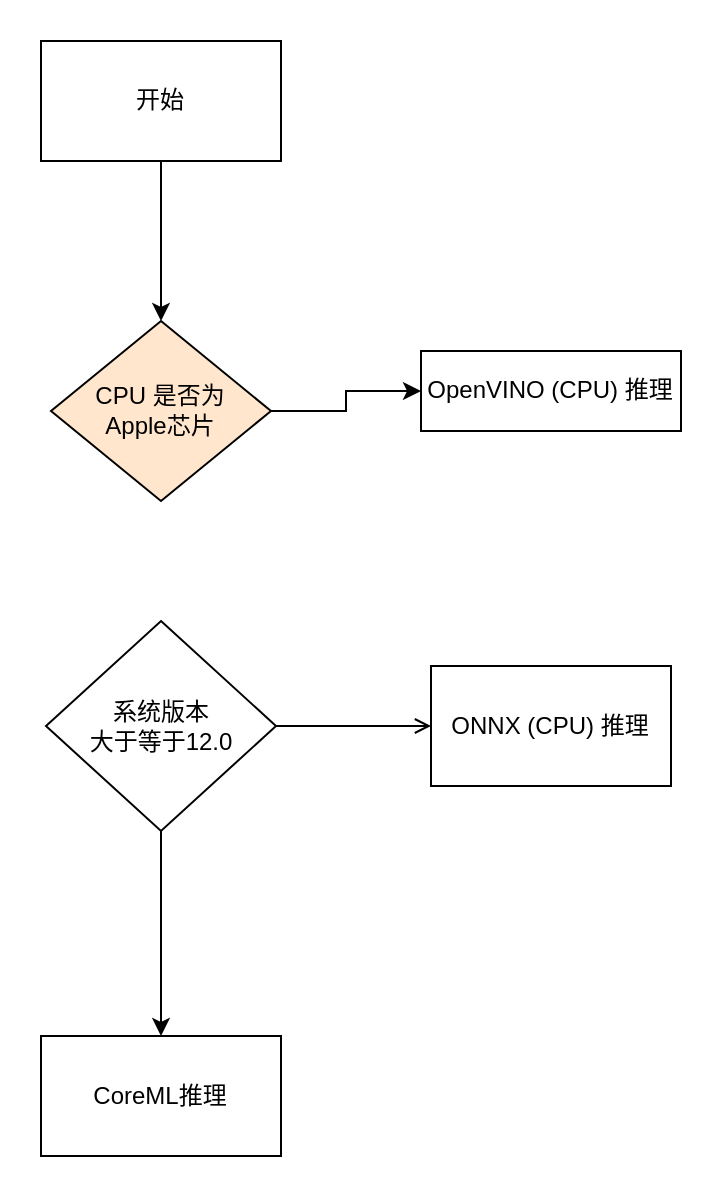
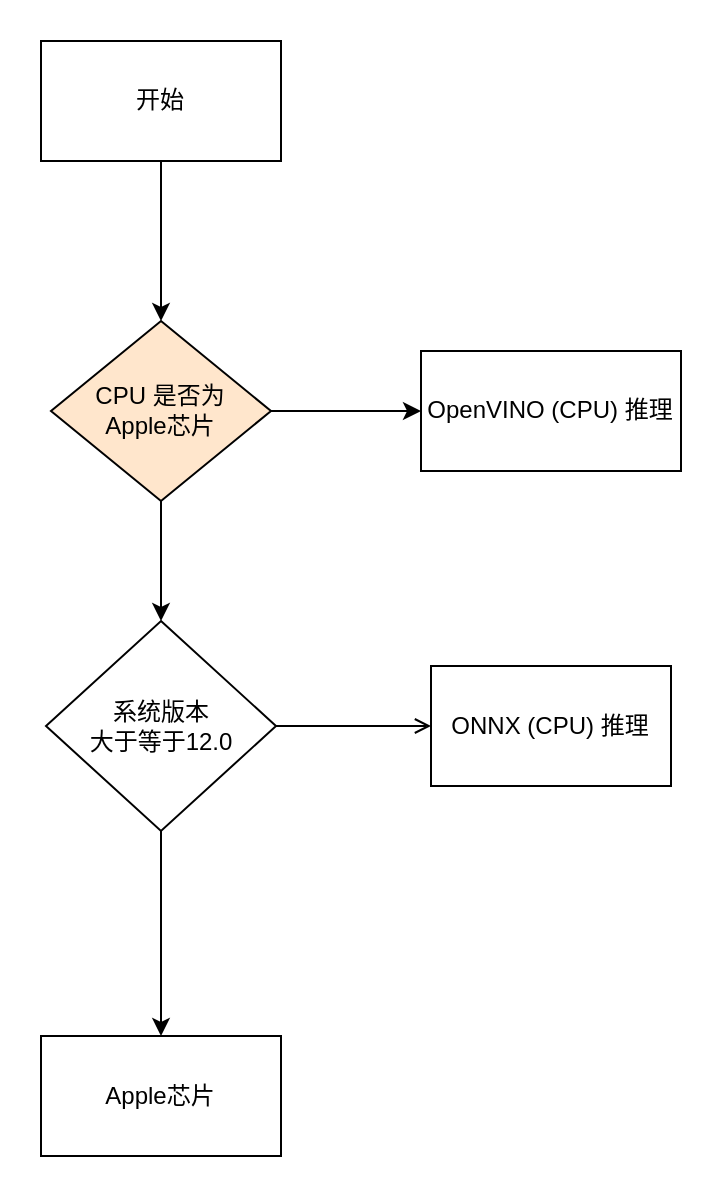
node "OpenVINO (CPU) 推理": size 260x80 -> 260x120
edge "CPU 是否为 Apple芯片" -> "系统版本 大于等于12.0": added
node "CoreML推理": label "CoreML推理" -> "Apple芯片"
